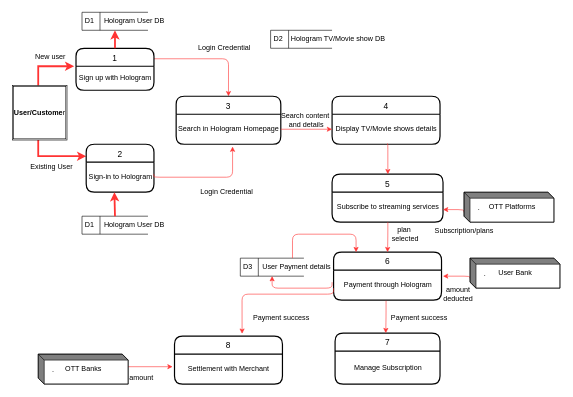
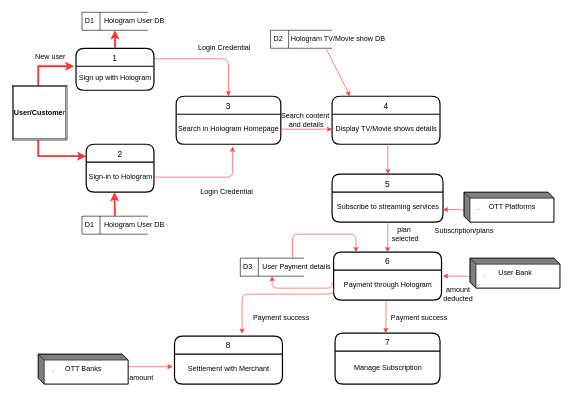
edge "D2 Hologram TV/Movie show DB" -> "4": added
node "Existing User": removed
